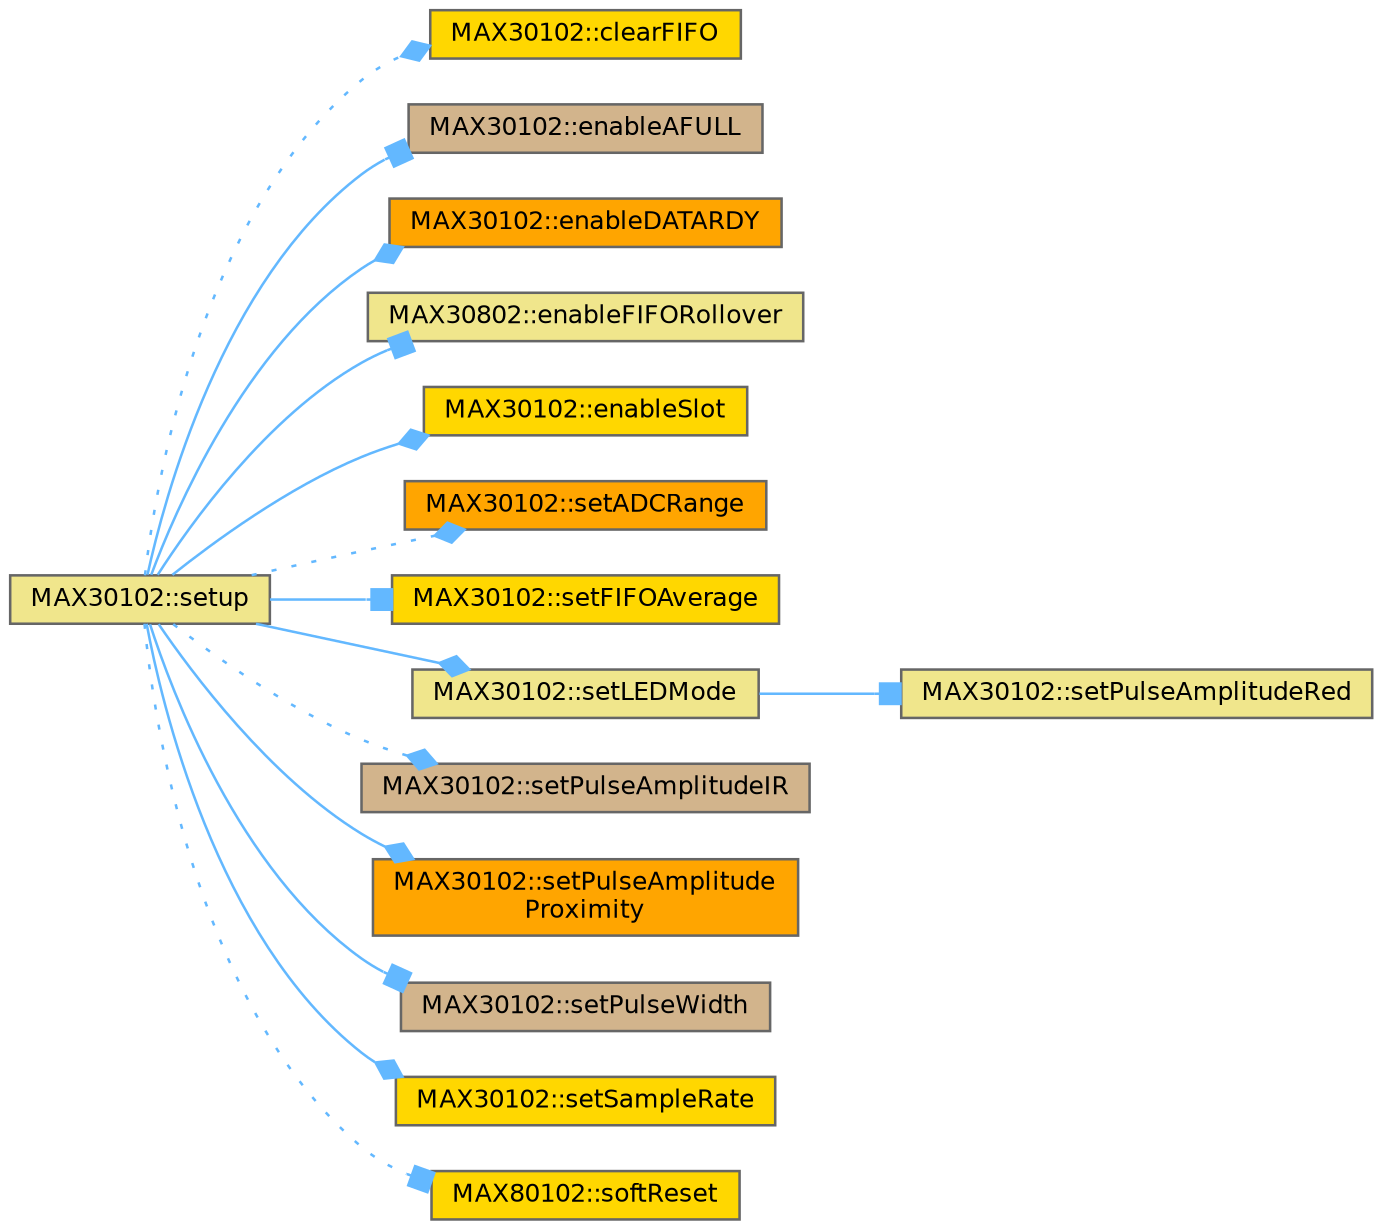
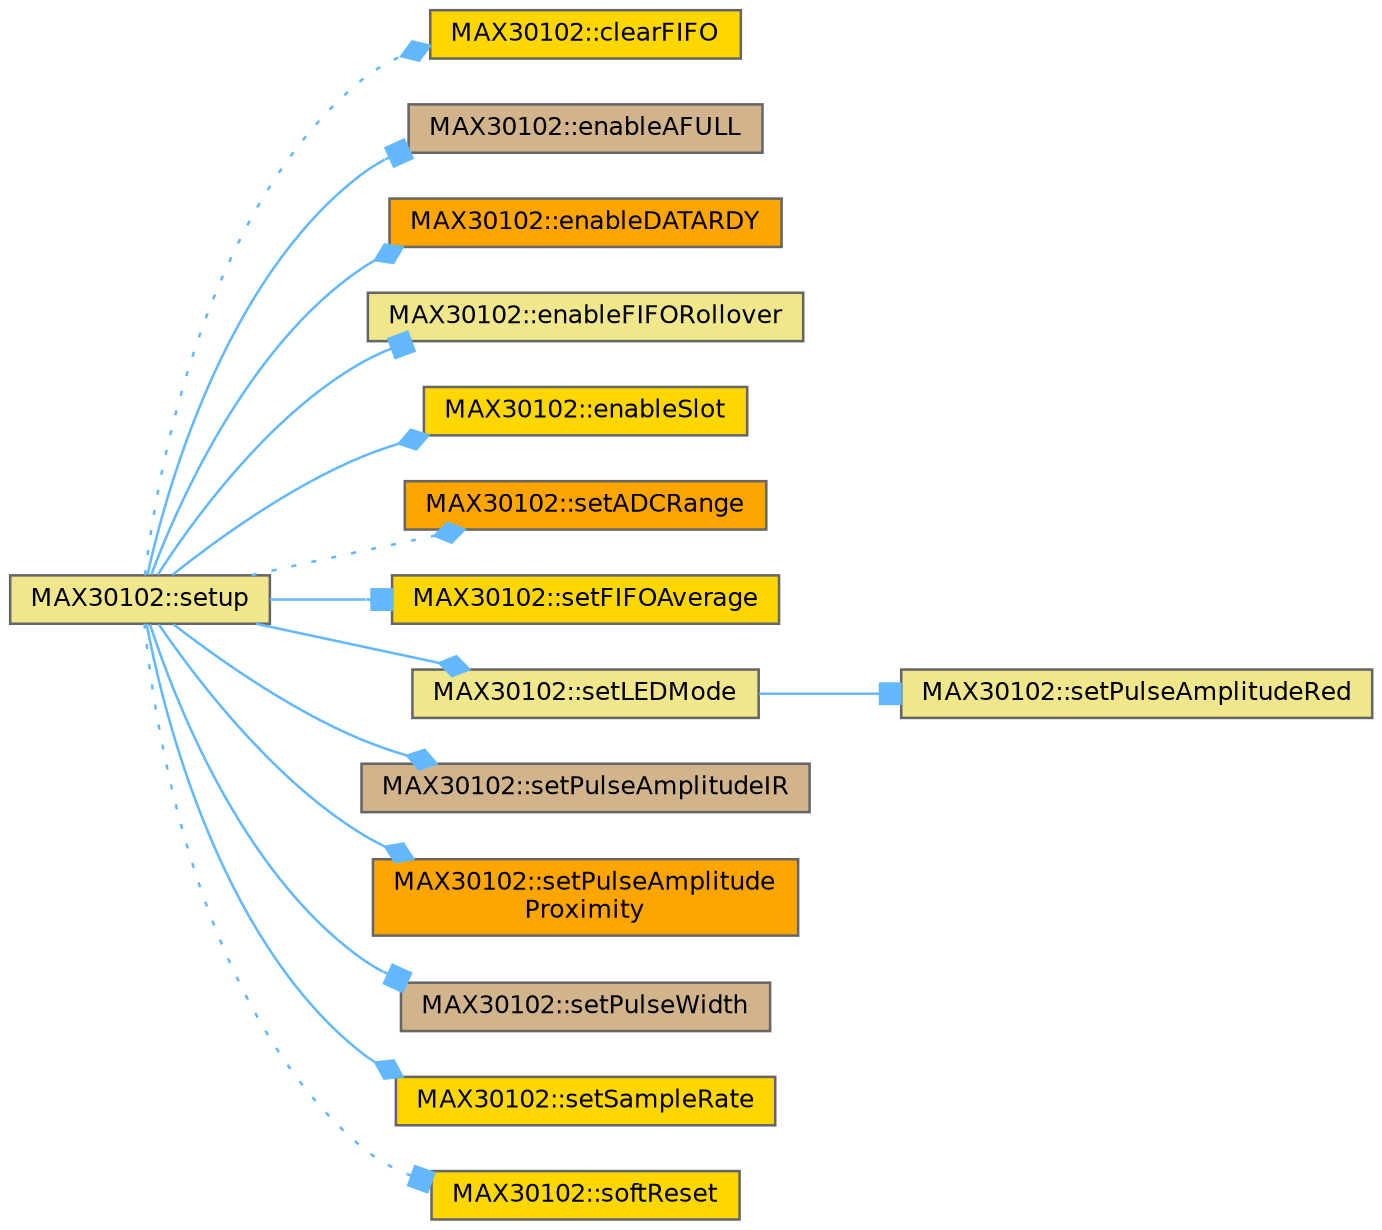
node "MAX30802::enableFIFORollover": label "MAX30802::enableFIFORollover" -> "MAX30102::enableFIFORollover"
edge "MAX30102::setup" -> "MAX30102::setPulseAmplitudeIR": style dotted -> solid
node "MAX80102::softReset": label "MAX80102::softReset" -> "MAX30102::softReset"
